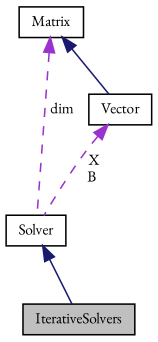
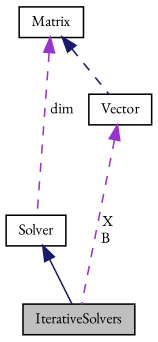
edge "Vector" -> "Matrix": style solid -> dashed
edge "Solver" -> "Vector": now "IterativeSolvers" -> "Vector"
